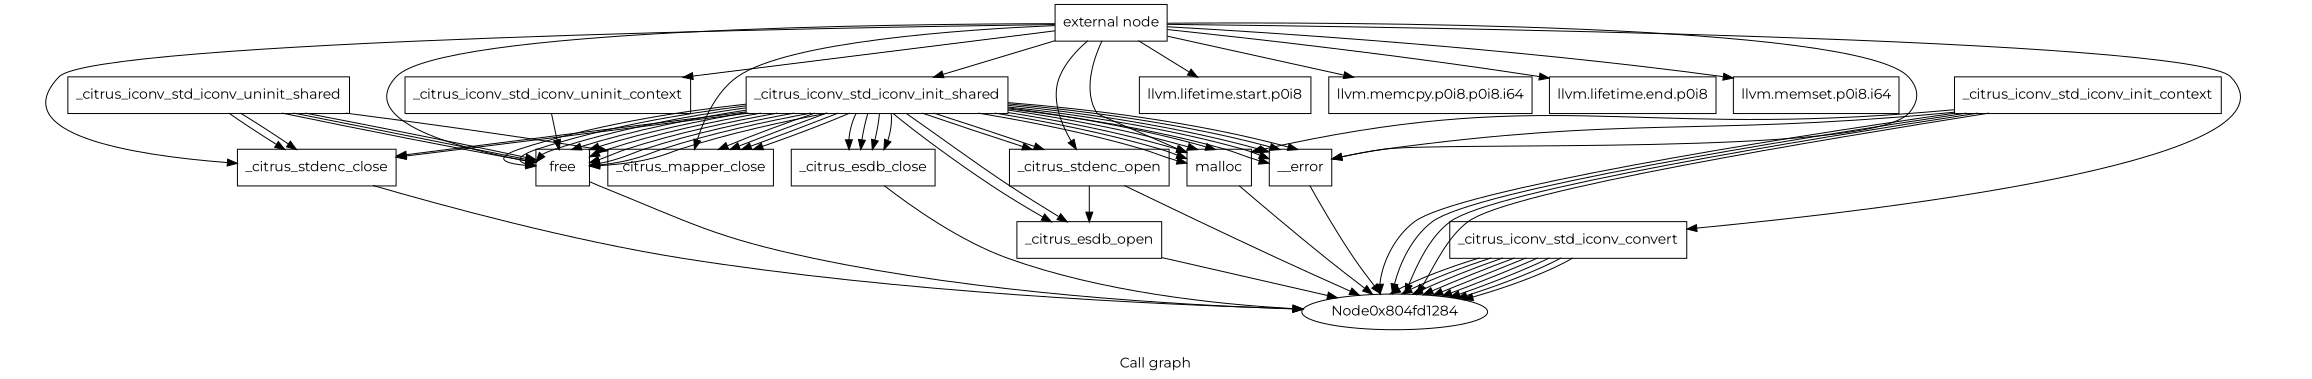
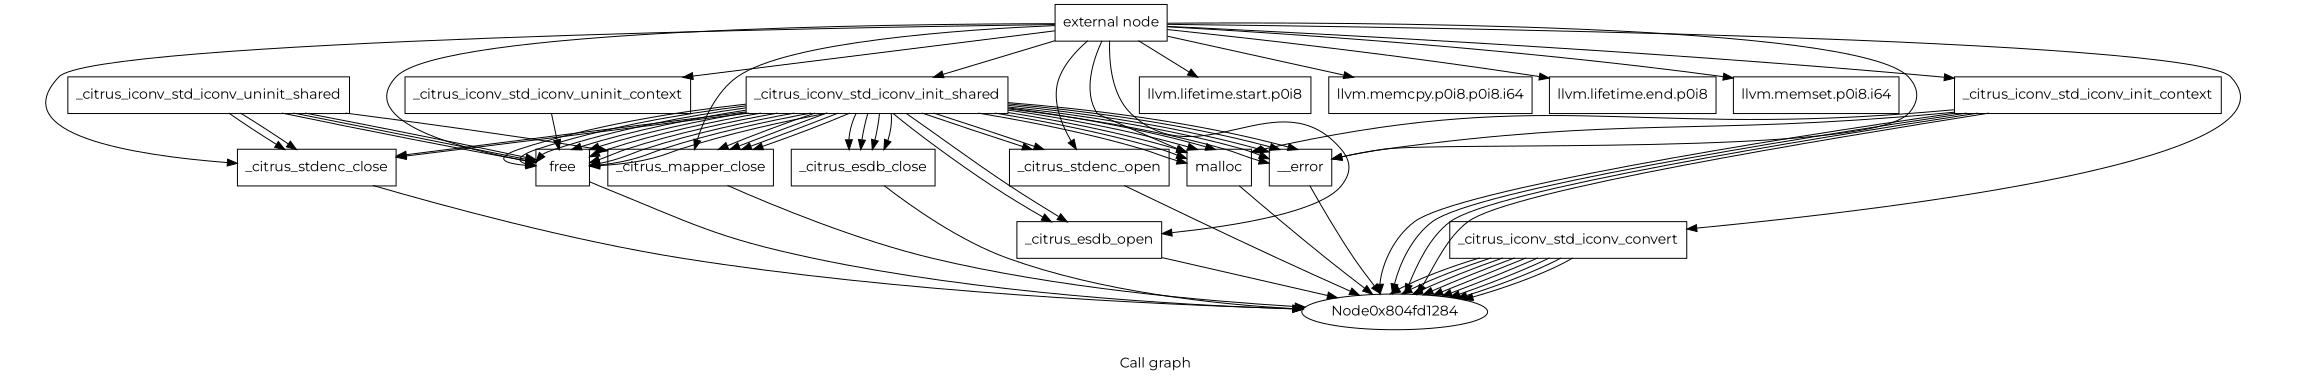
edge "external node" -> "_citrus_iconv_std_iconv_init_context": added
edge "_citrus_stdenc_open" -> "_citrus_esdb_open": now "external node" -> "_citrus_esdb_open"
edge "_citrus_mapper_close" -> "Node0x804fd1284": added
